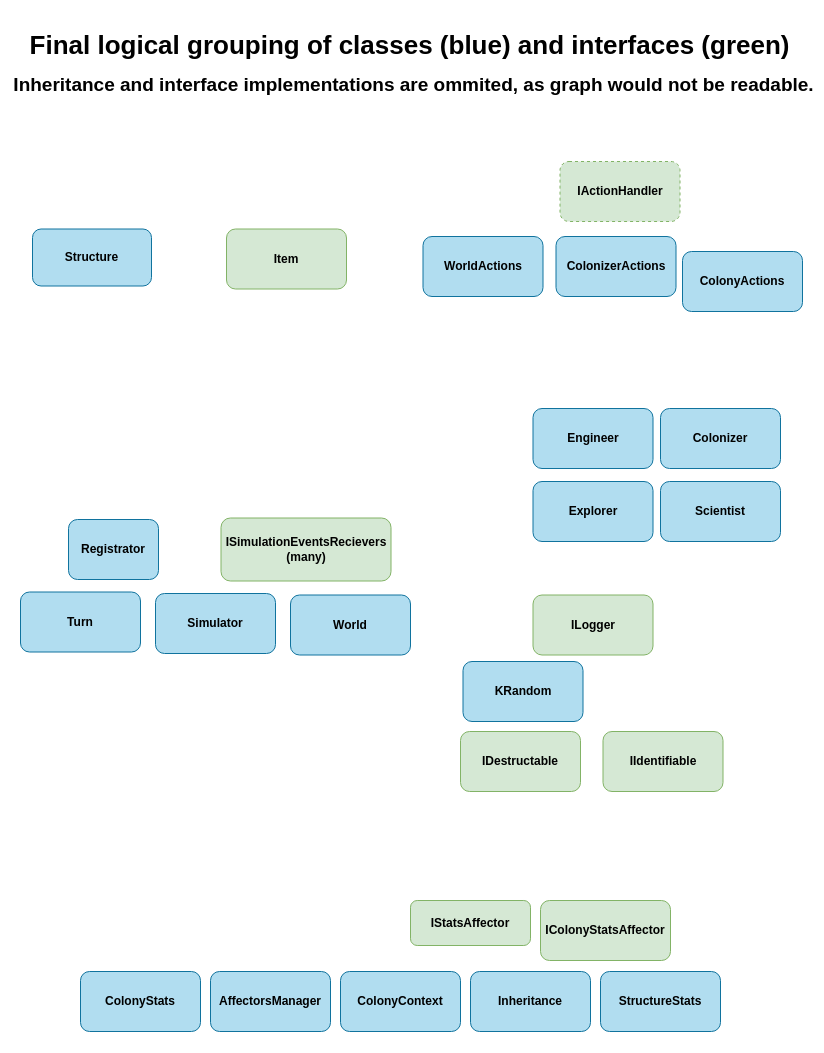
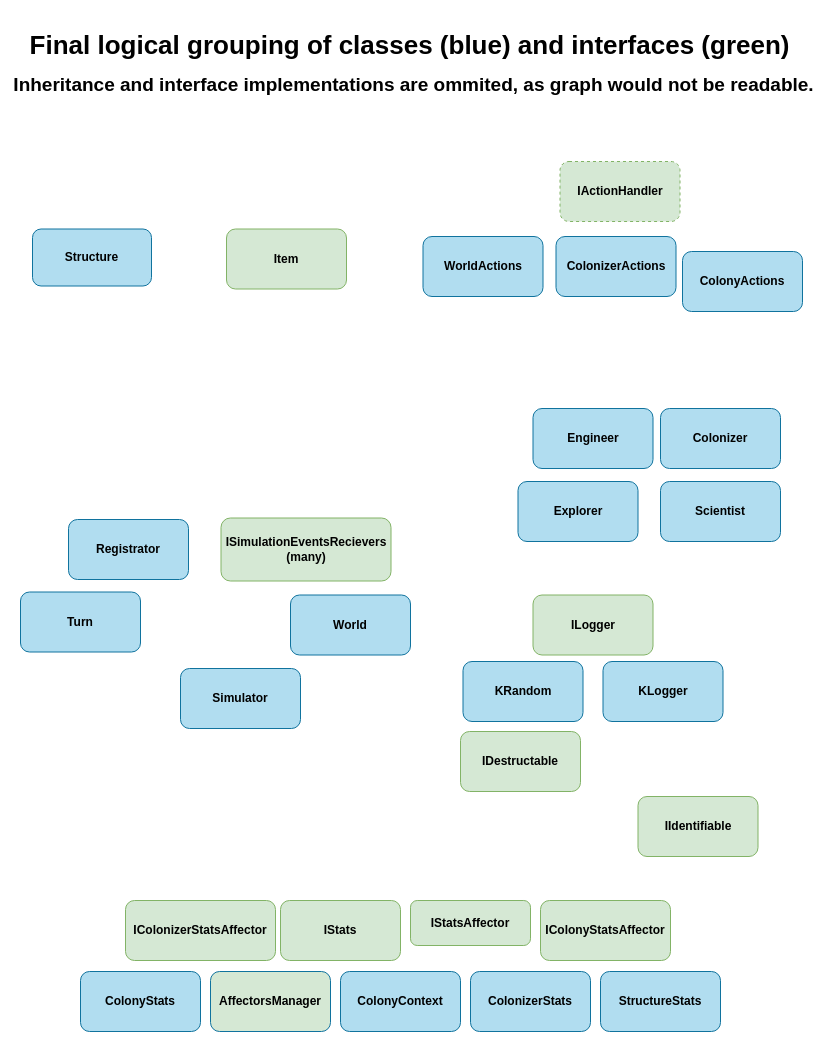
node "Explorer": moved (593, 512) -> (578, 512)
node "Registrator": size 90x60 -> 120x60
node "Simulator": moved (216, 624) -> (241, 699)
node "KLogger": added
node "IIdentifiable": moved (663, 762) -> (698, 827)
node "IColonizerStatsAffector": added
node "IStats": added
node "AffectorsManager": fillcolor #b1ddf0 -> #d5e8d4
node "Inheritance": label "Inheritance" -> "ColonizerStats"
